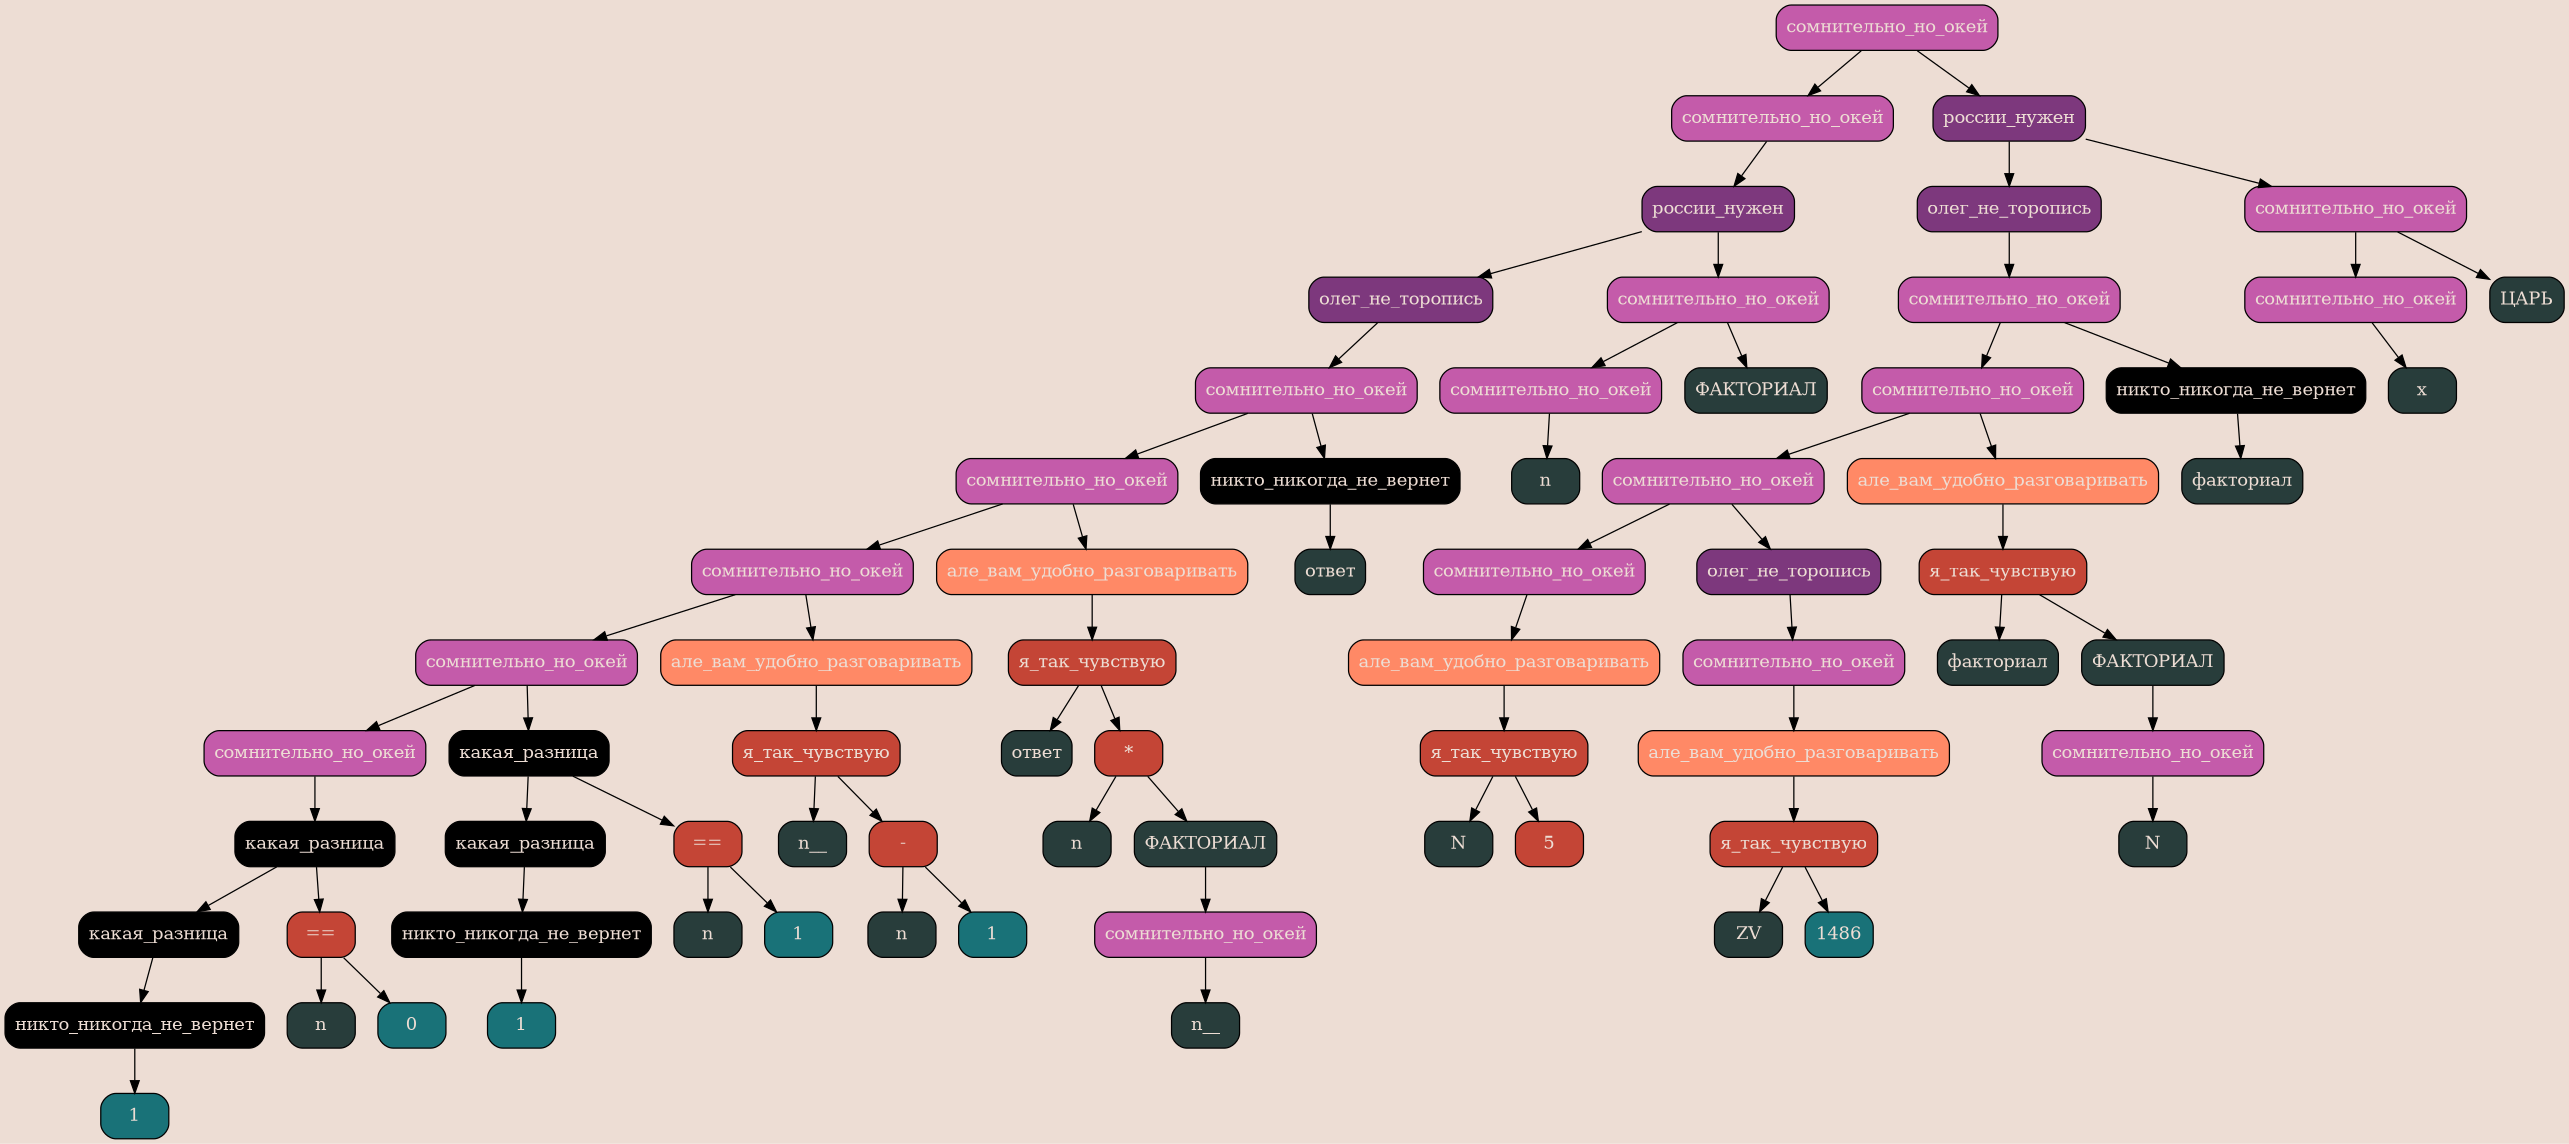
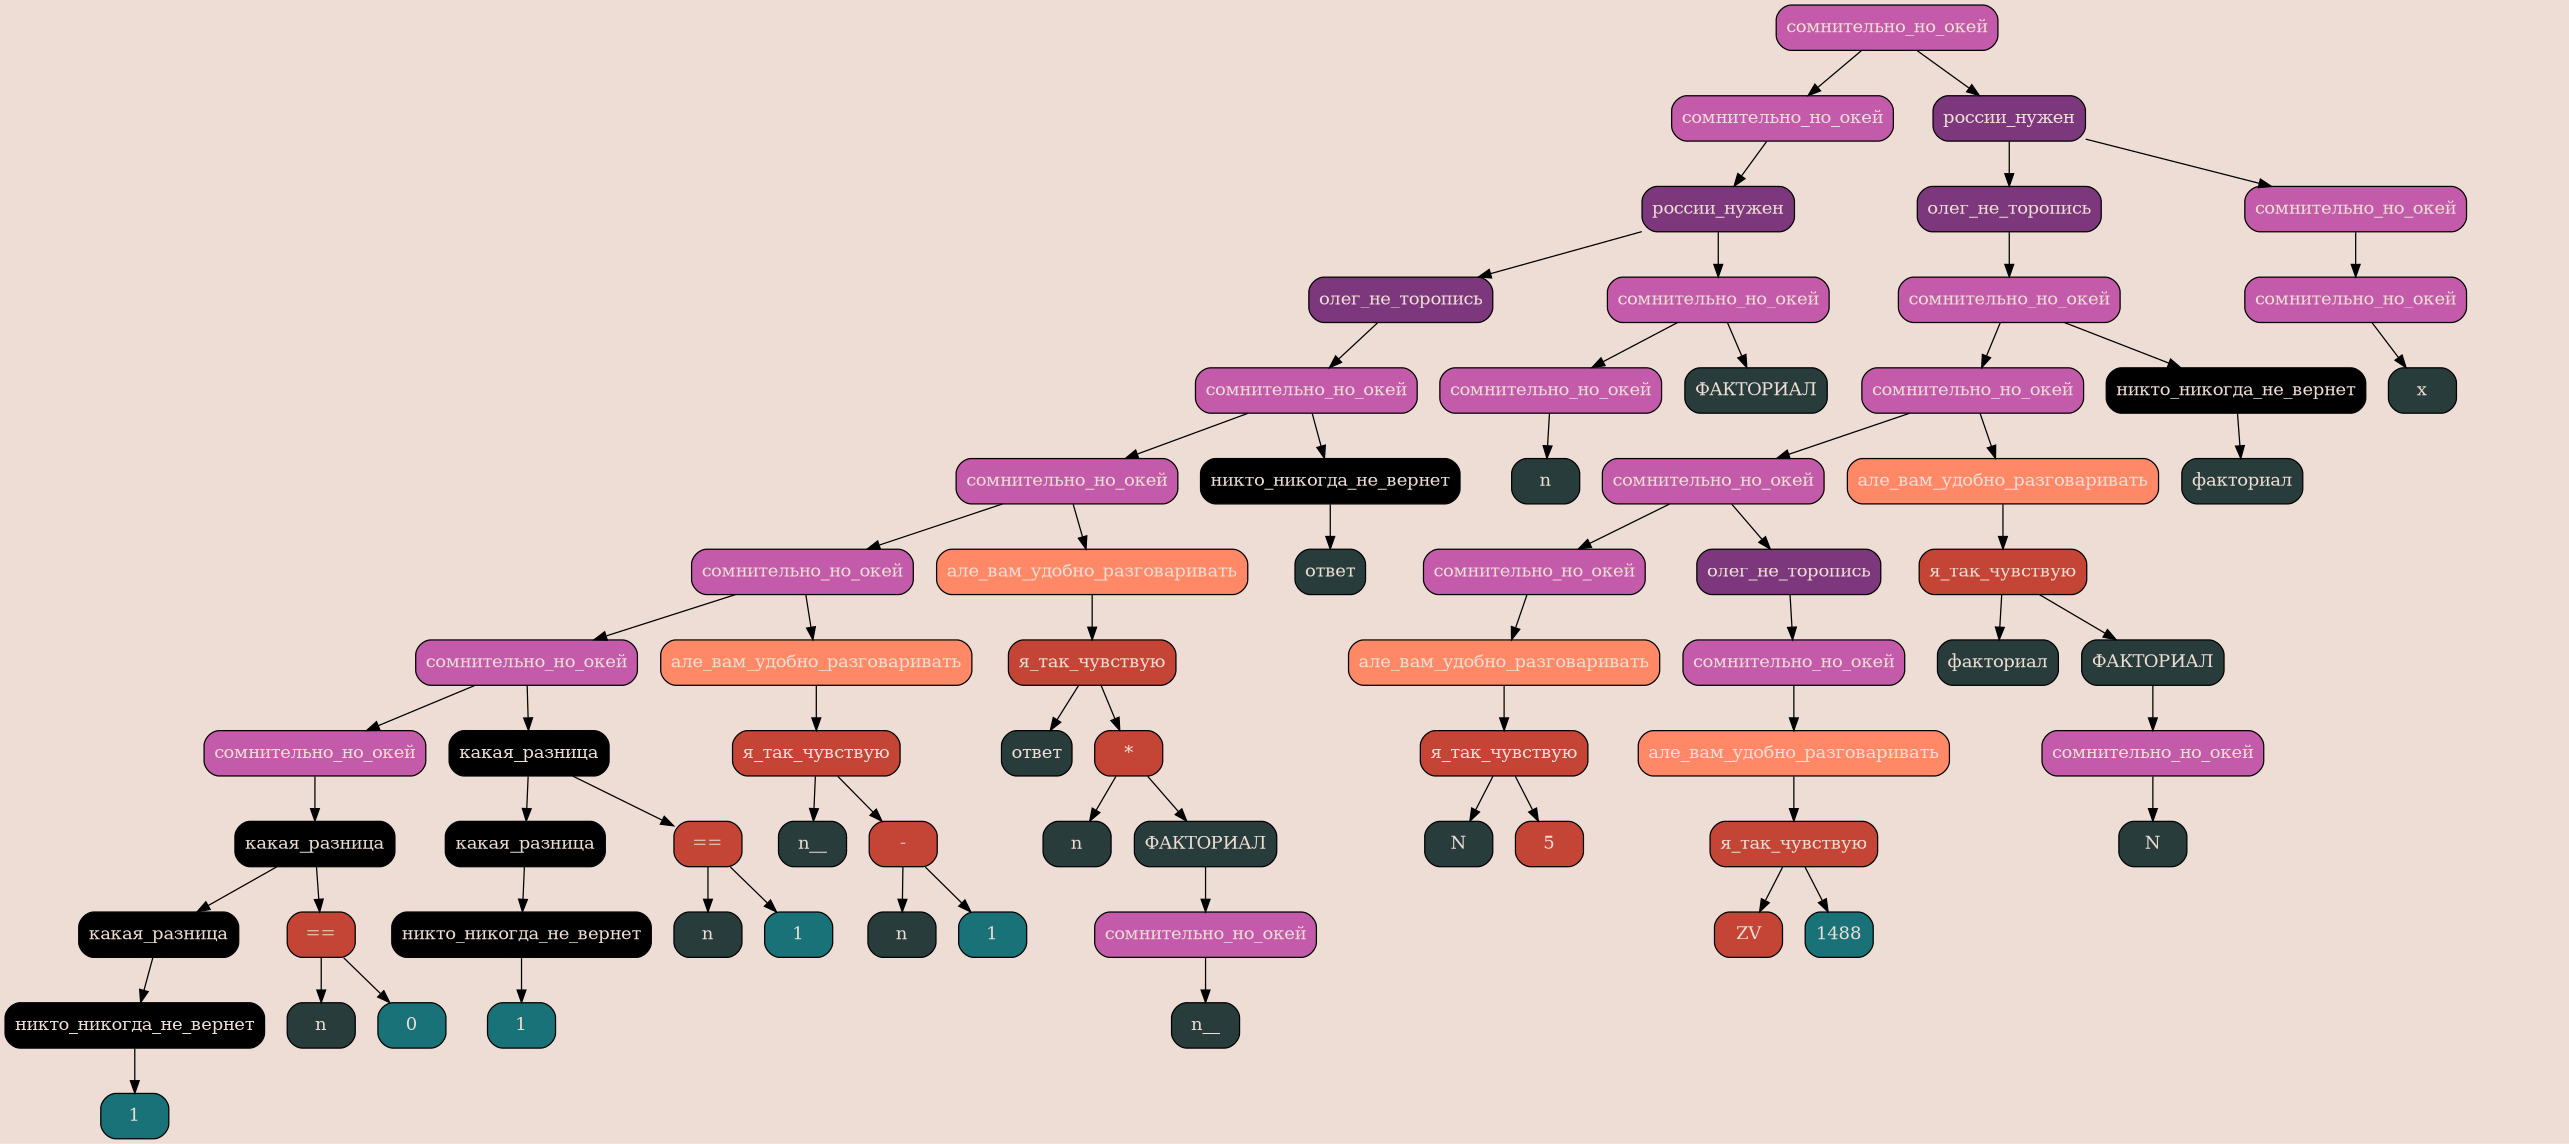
node "ЦАРЬ": removed
node "ZV": fillcolor #283d3b -> #c44536
node "1486": label "1486" -> "1488"
